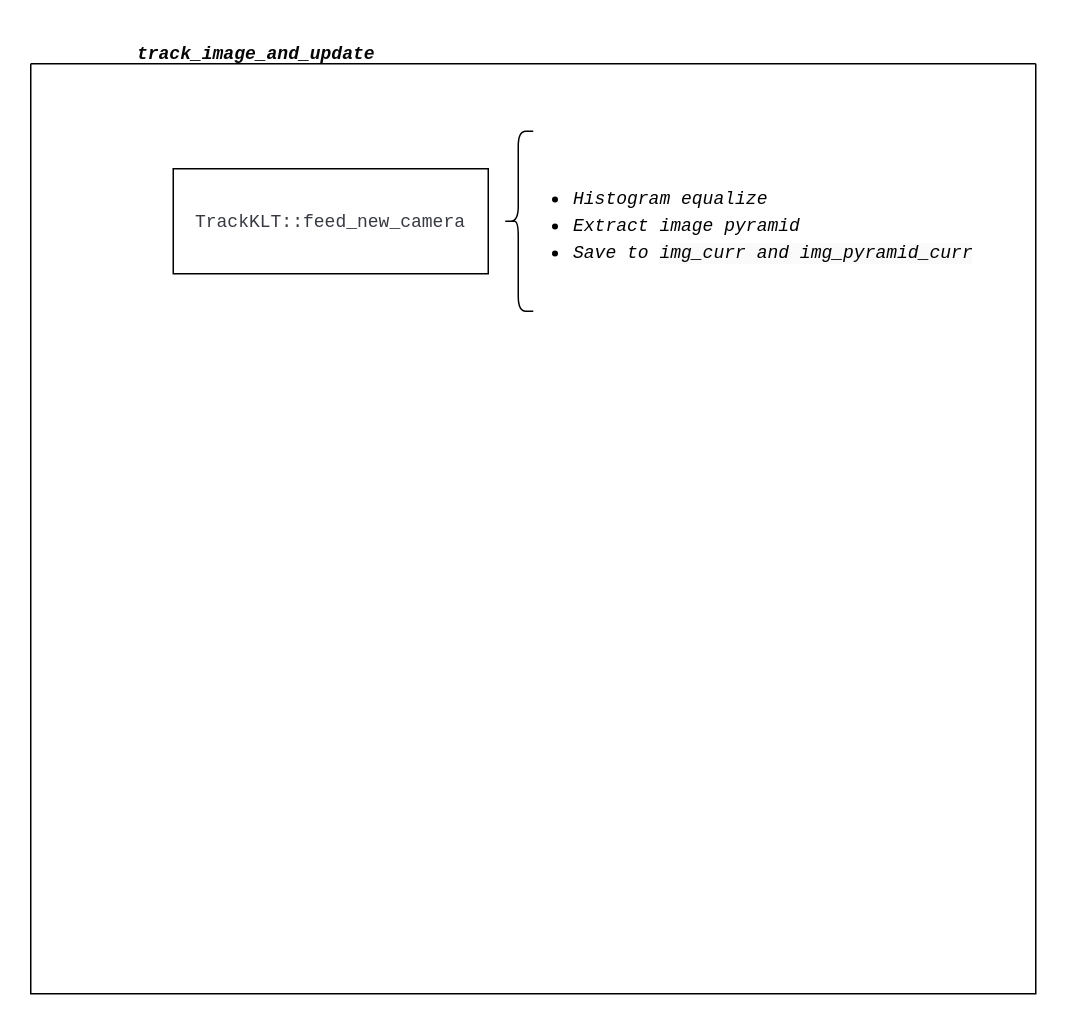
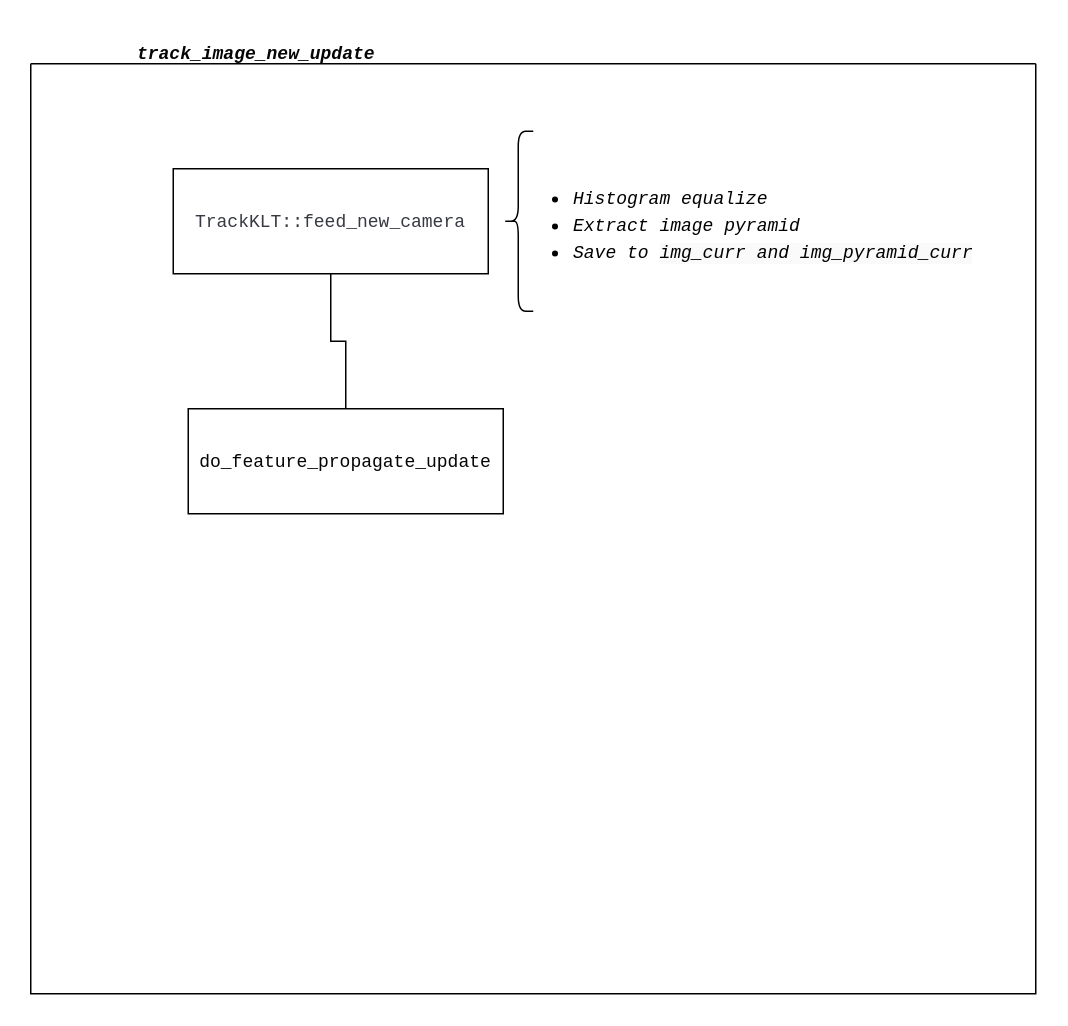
node "track_image_and_update": label "track_image_and_update" -> "track_image_new_update"
edge "TrackKLT::feed_new_camera" -- "do_feature_propagate_update": added
node "do_feature_propagate_update": added
